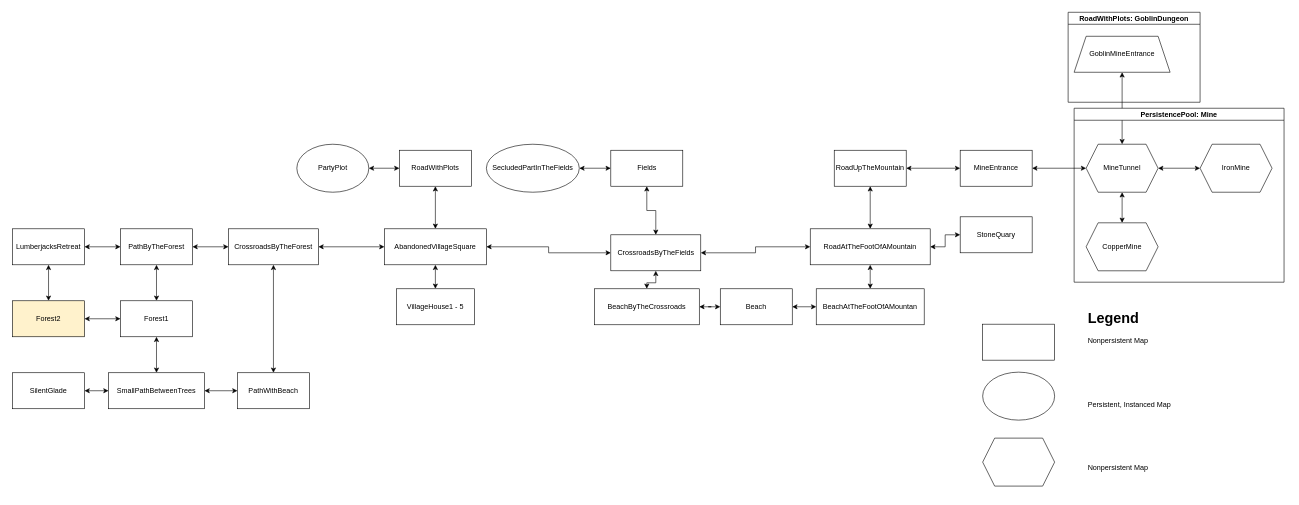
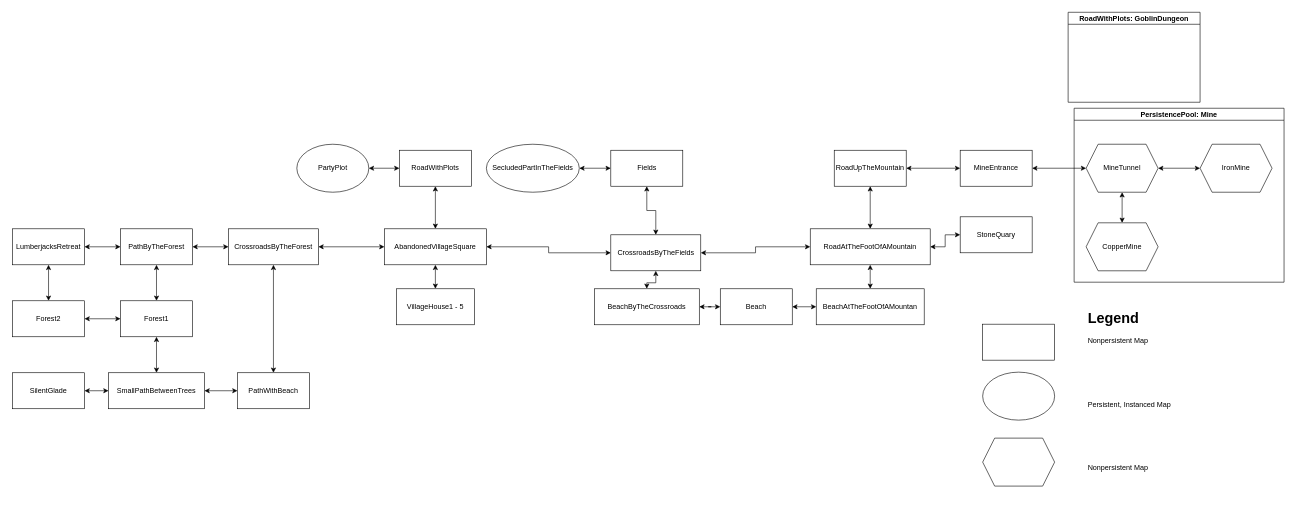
node "GoblinMineEntrance": removed
edge "GoblinMineEntrance" -- "MineTunnel": removed
node "Forest2": fillcolor #fff2cc -> #ffffff
